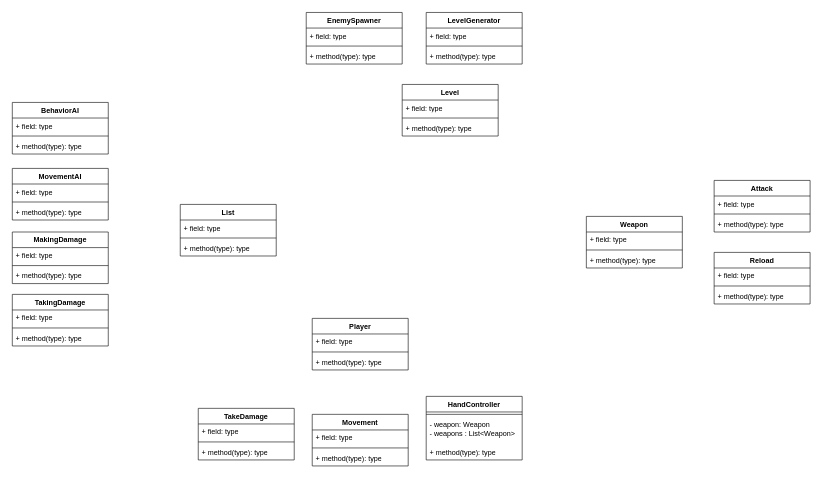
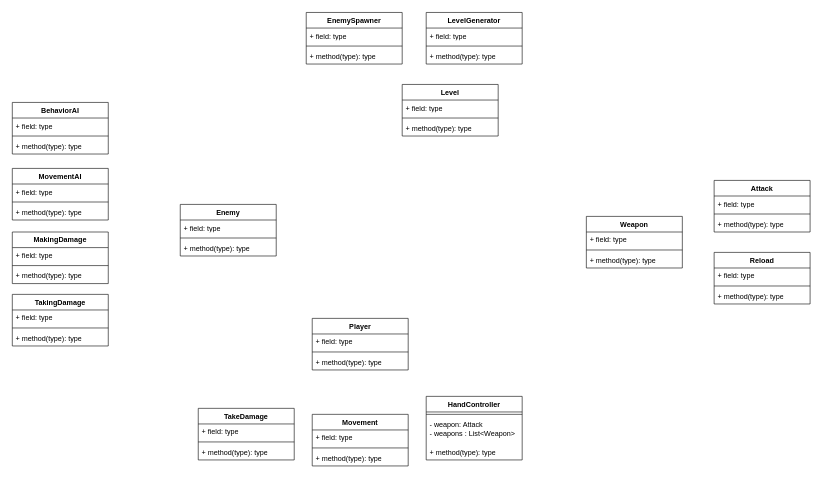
node "List": label "List" -> "Enemy"
node "- weapon: Weapon - weapons : List<Weapon>": label "- weapon: Weapon - weapons : List<Weapon>" -> "- weapon: Attack - weapons : List<Weapon>"
